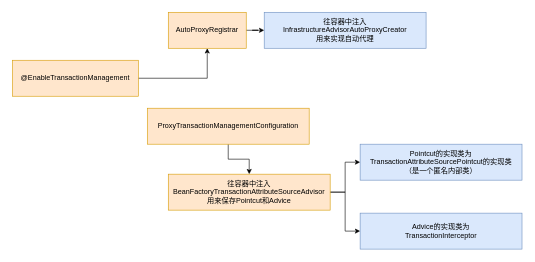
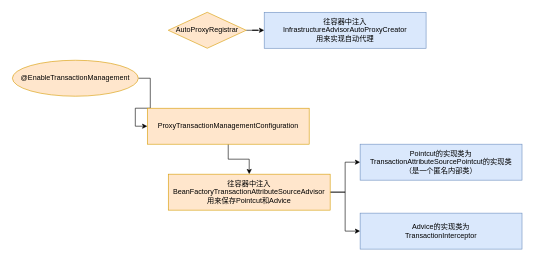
node "AutoProxyRegistrar": shape rectangle -> diamond
node "@EnableTransactionManagement": shape rectangle -> ellipse
edge "@EnableTransactionManagement" -> "AutoProxyRegistrar": now "@EnableTransactionManagement" -> "ProxyTransactionManagementConfiguration"
